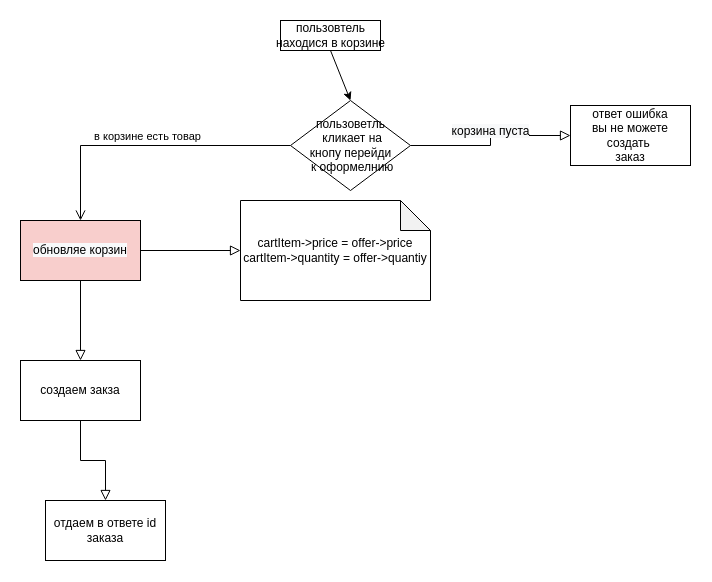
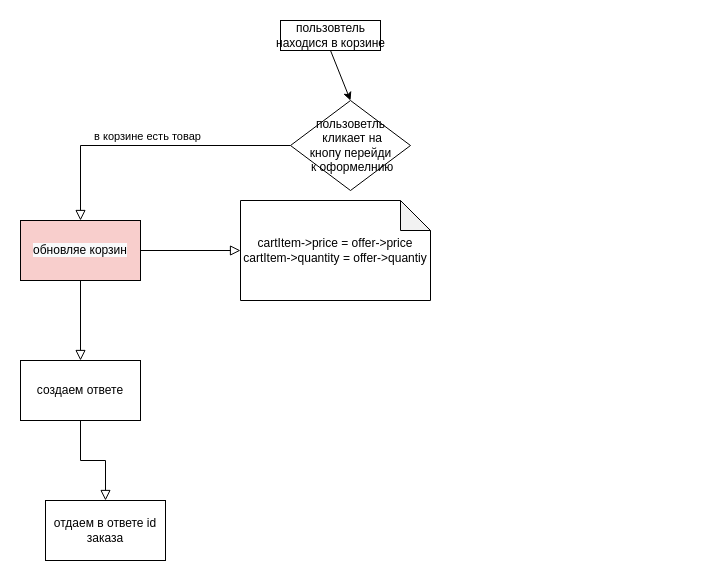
node "ответ ошибка вы не можете создать заказ": removed
edge "пользоветль кликает на кнопу перейди к оформелнию" -> "ответ ошибка вы не можете создать заказ": removed, label "корзина пуста"
edge "пользоветль кликает на кнопу перейди к оформелнию" -> "обновляе корзин": arrowhead open -> block
node "создаем закза": label "создаем закза" -> "создаем ответе"
